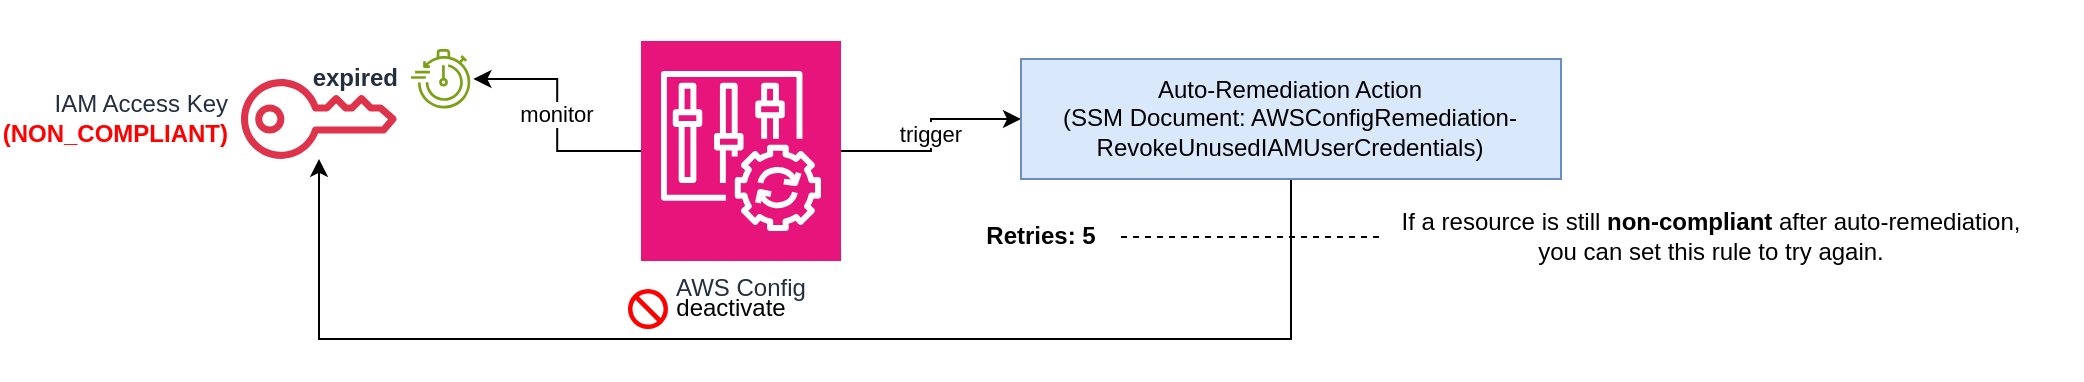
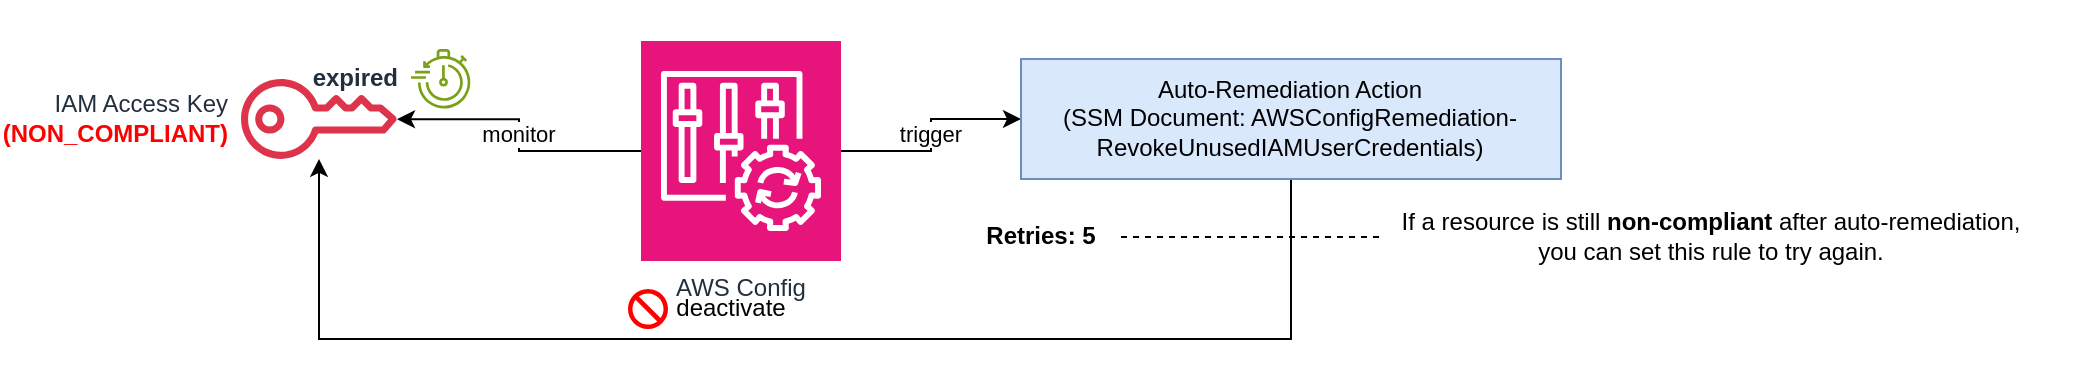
edge "AWS Config" -> "expired": now "AWS Config" -> "IAM Access Key (NON_COMPLIANT)"
